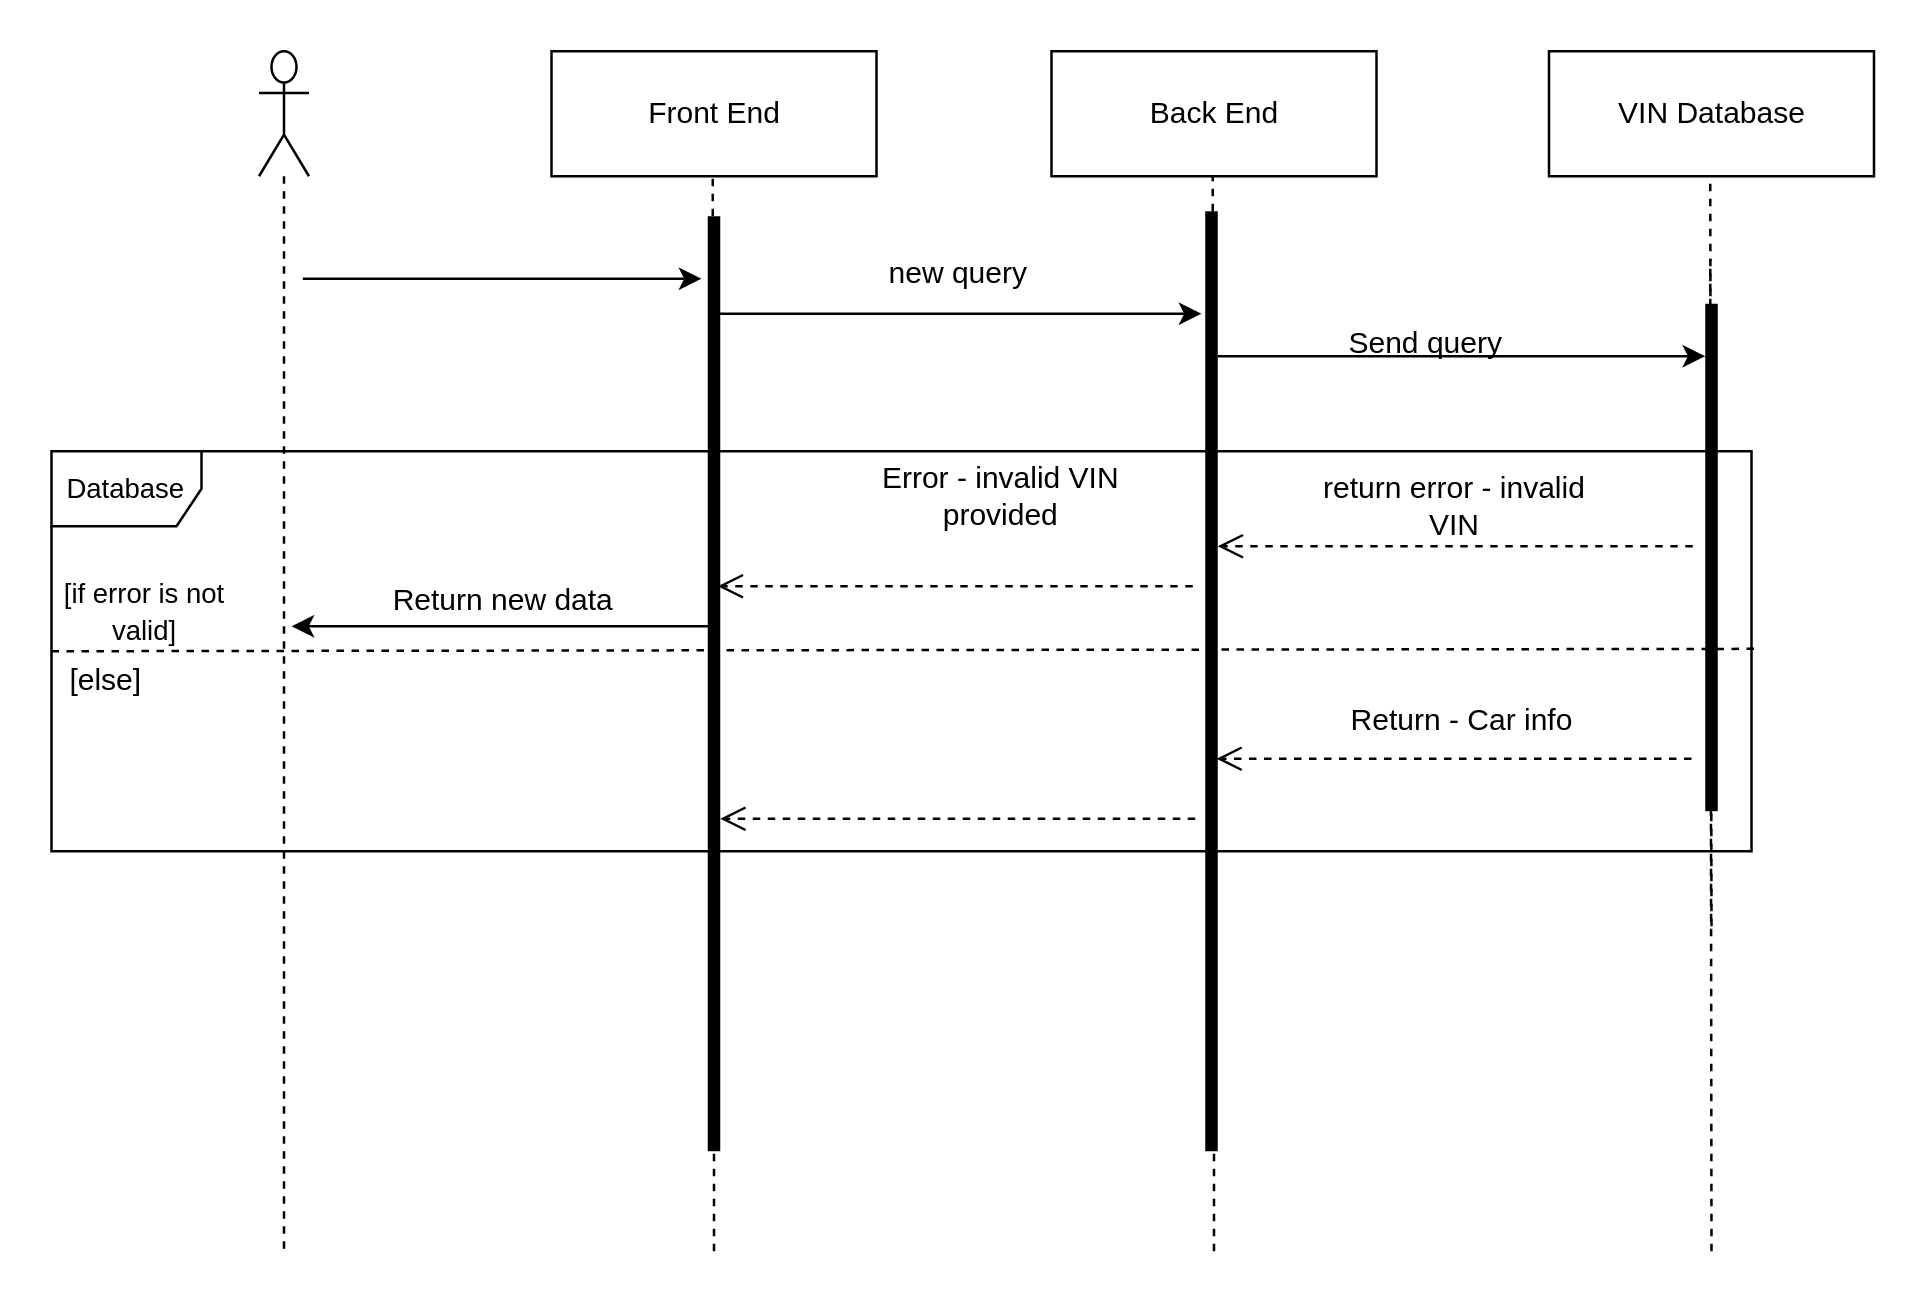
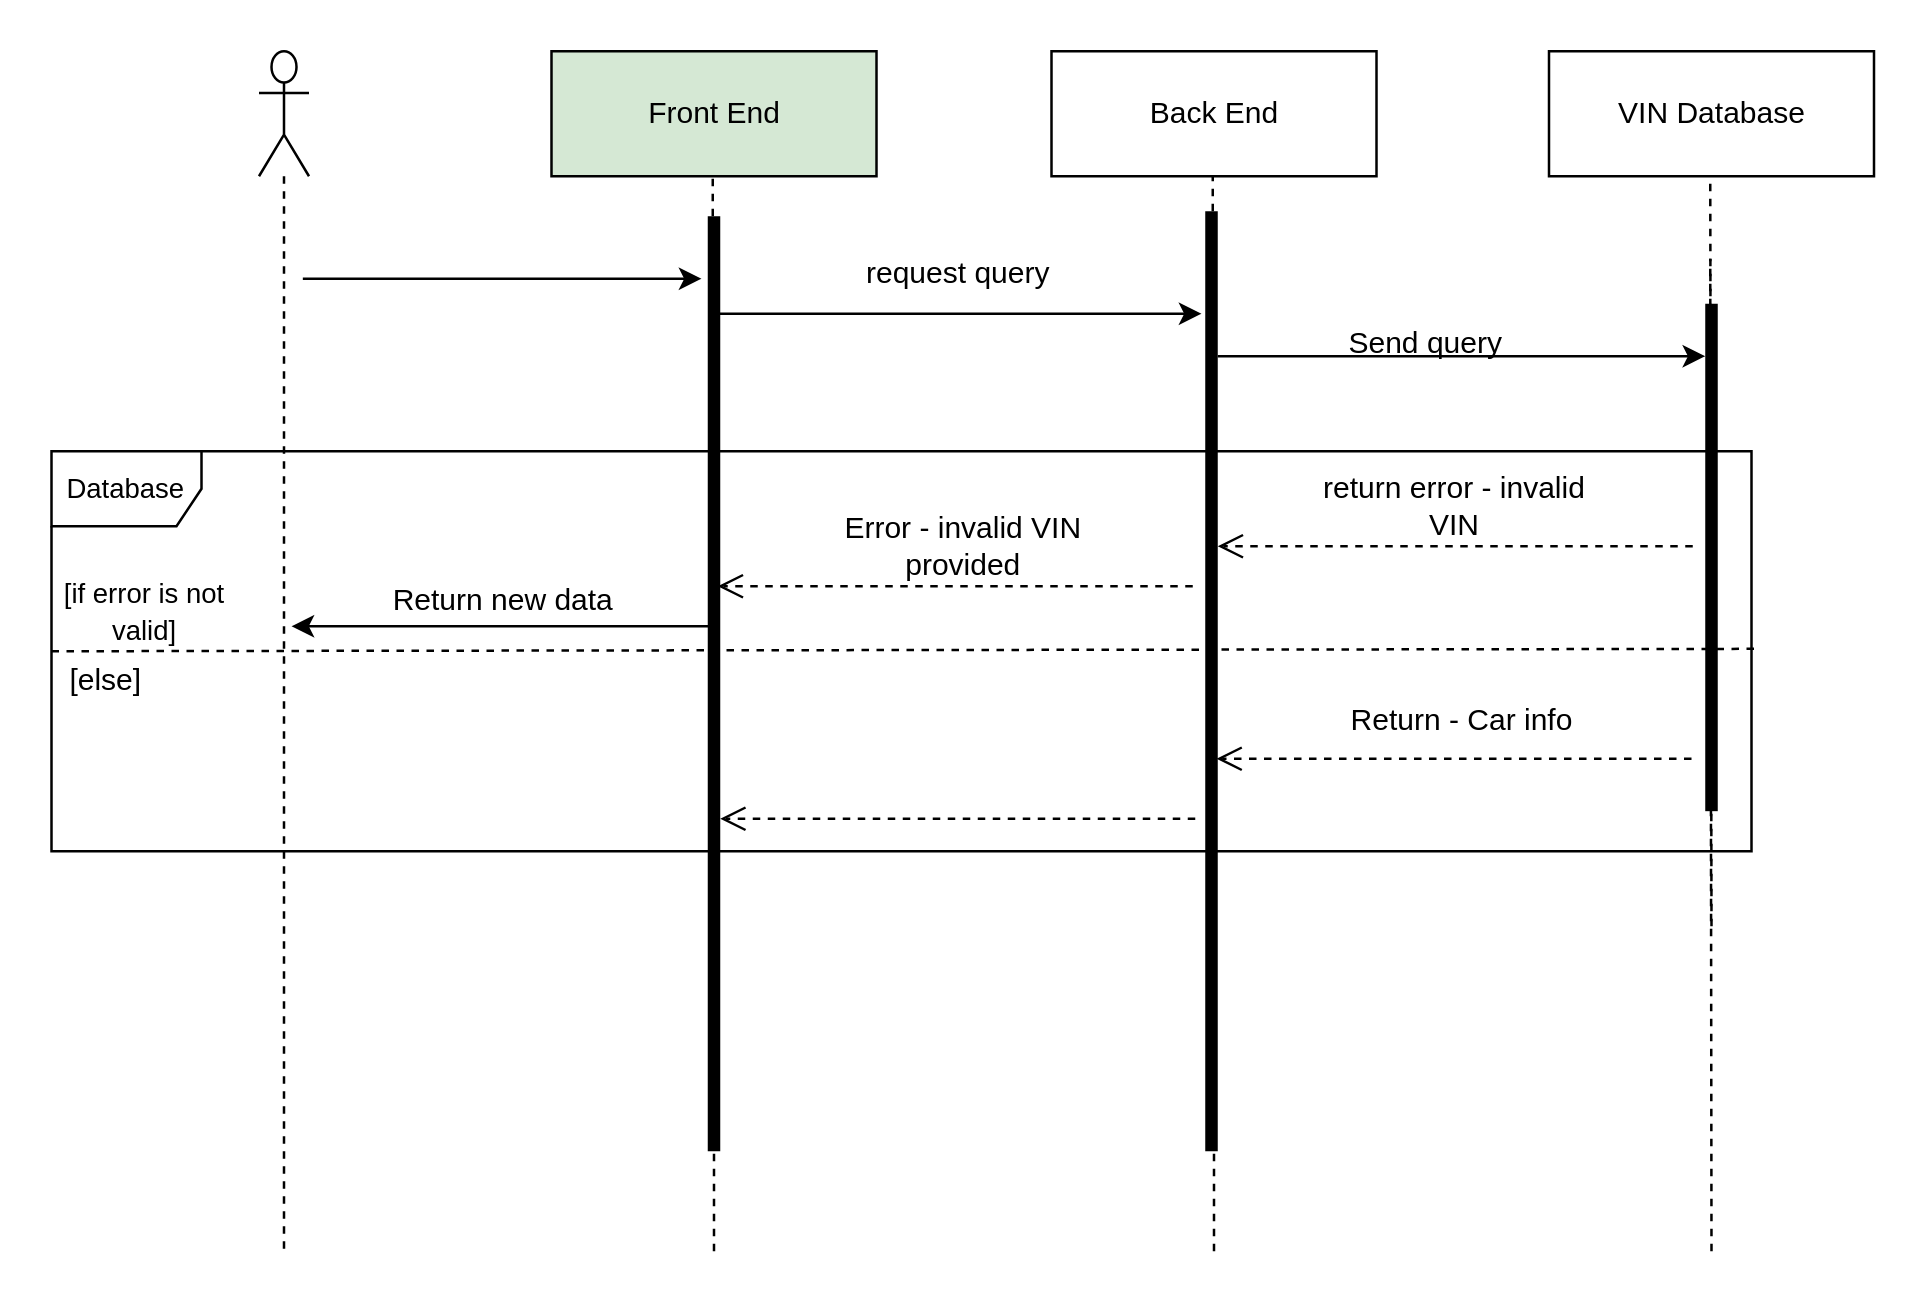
node "Front End": fillcolor #ffffff -> #d5e8d4
node "new query": label "new query" -> "request query"
node "Error - invalid VIN provided": moved (1001, 496) -> (964, 546)
